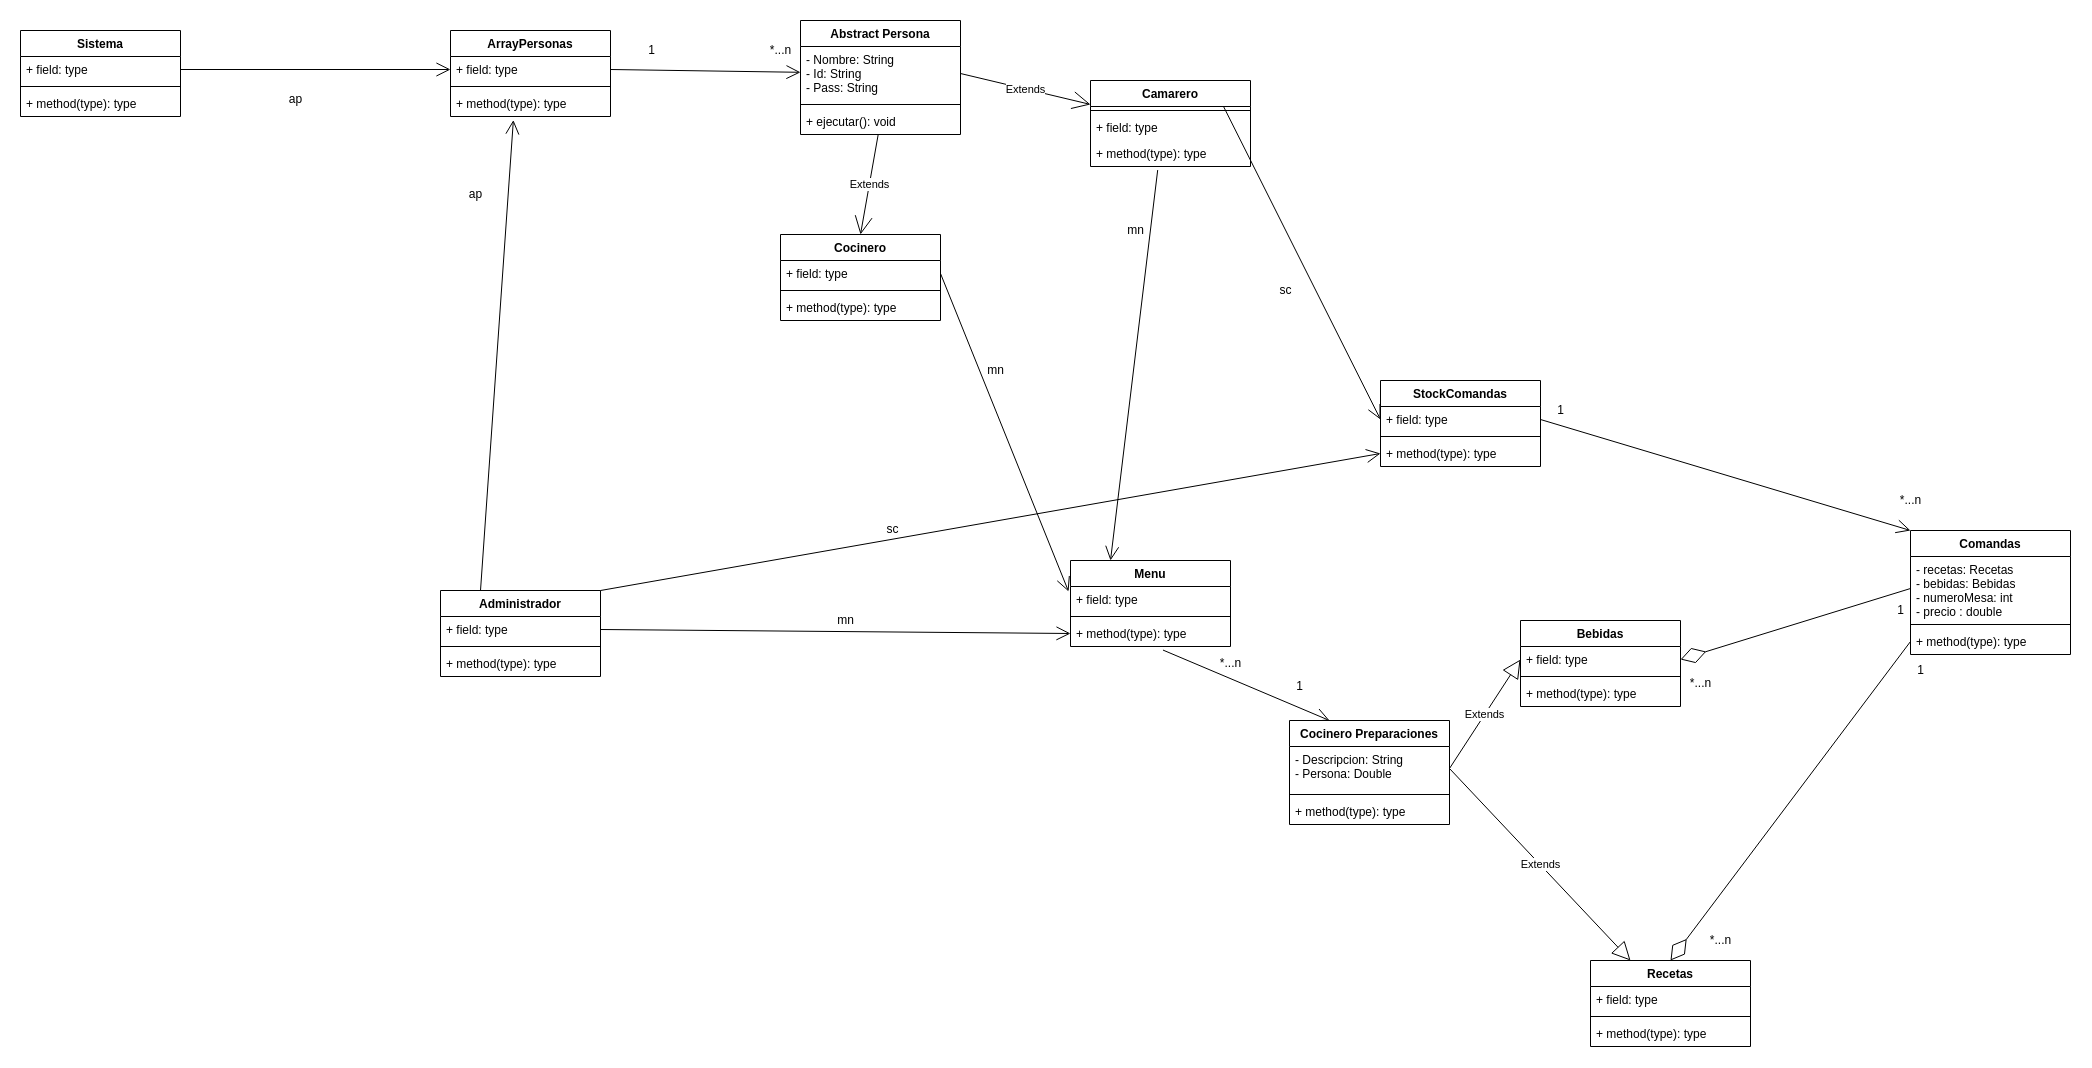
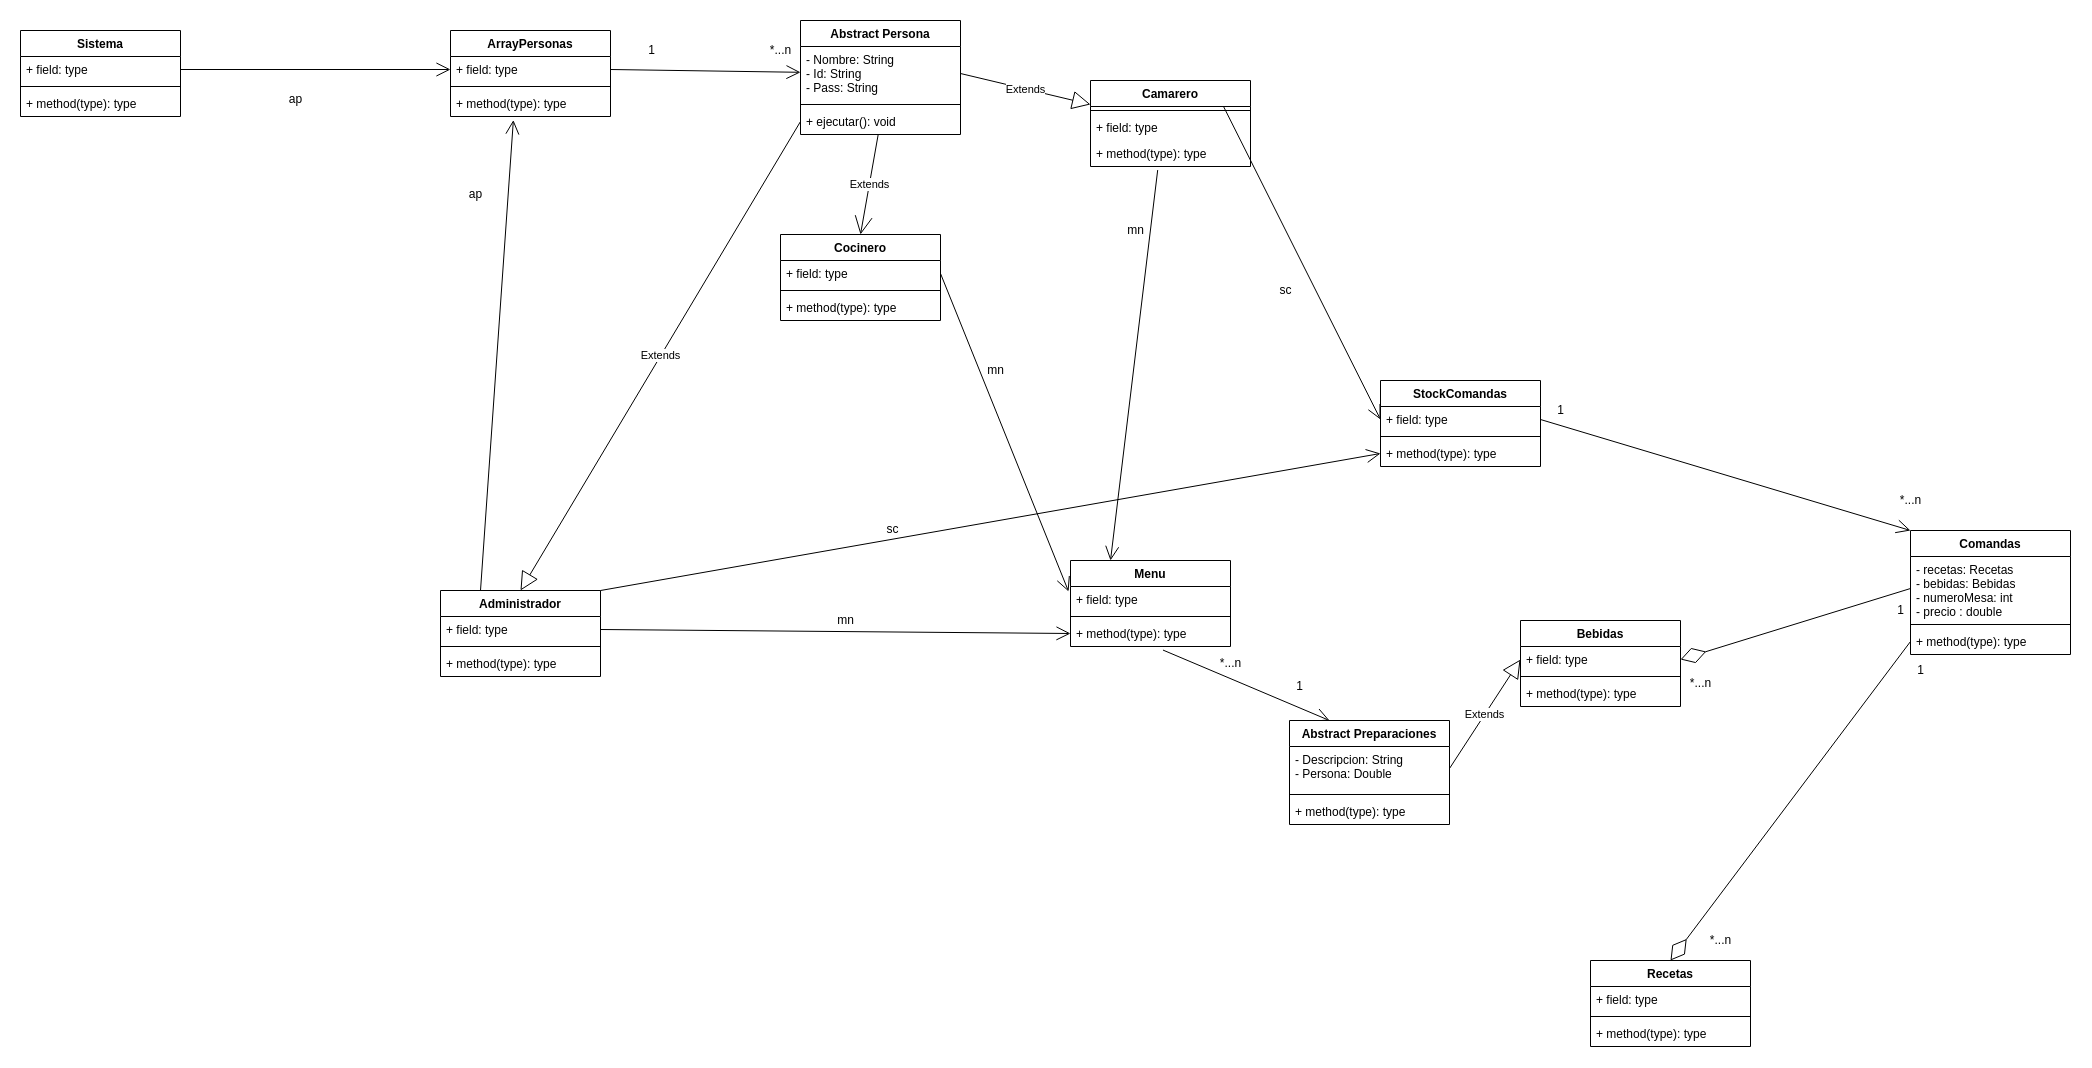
edge "- Nombre: String - Id: String - Pass: String" -> "Camarero": arrowhead open -> block
edge "+ ejecutar(): void" -> "Administrador": added, label "Extends"
node "Cocinero Preparaciones": label "Cocinero Preparaciones" -> "Abstract Preparaciones"
edge "- Descripcion: String - Persona: Double" -> "Recetas": removed, label "Extends"
